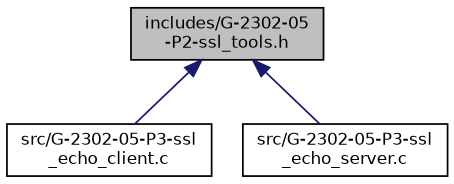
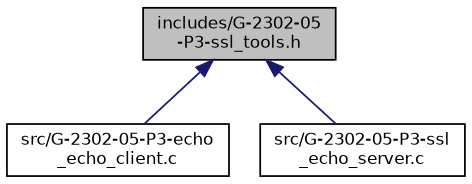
node "includes/G-2302-05 -P2-ssl_tools.h": label "includes/G-2302-05 -P2-ssl_tools.h" -> "includes/G-2302-05 -P3-ssl_tools.h"
node "src/G-2302-05-P3-ssl _echo_client.c": label "src/G-2302-05-P3-ssl _echo_client.c" -> "src/G-2302-05-P3-echo _echo_client.c"
